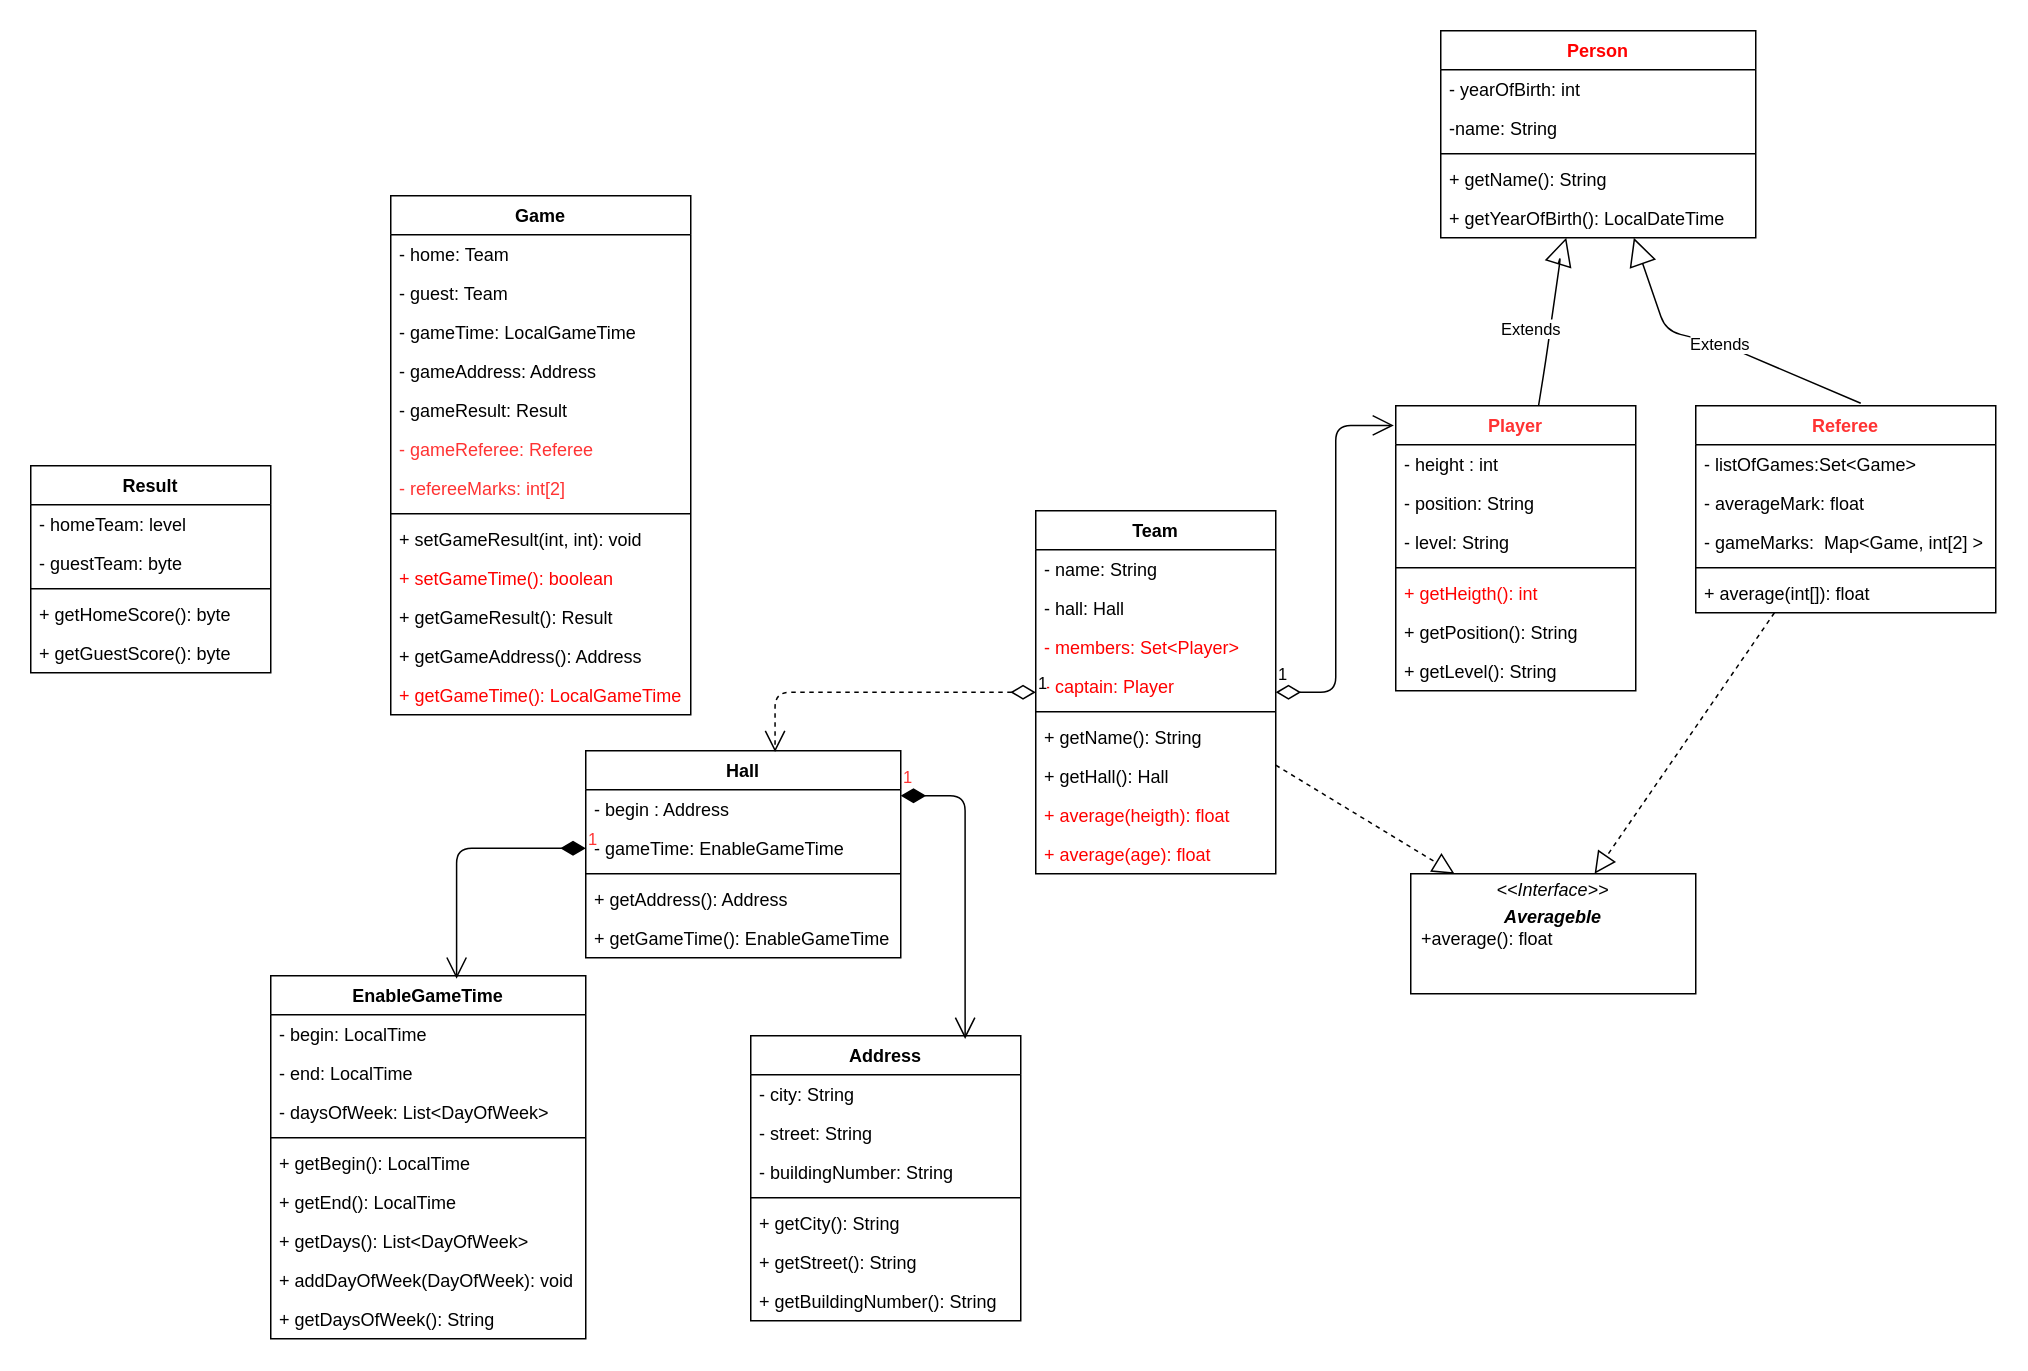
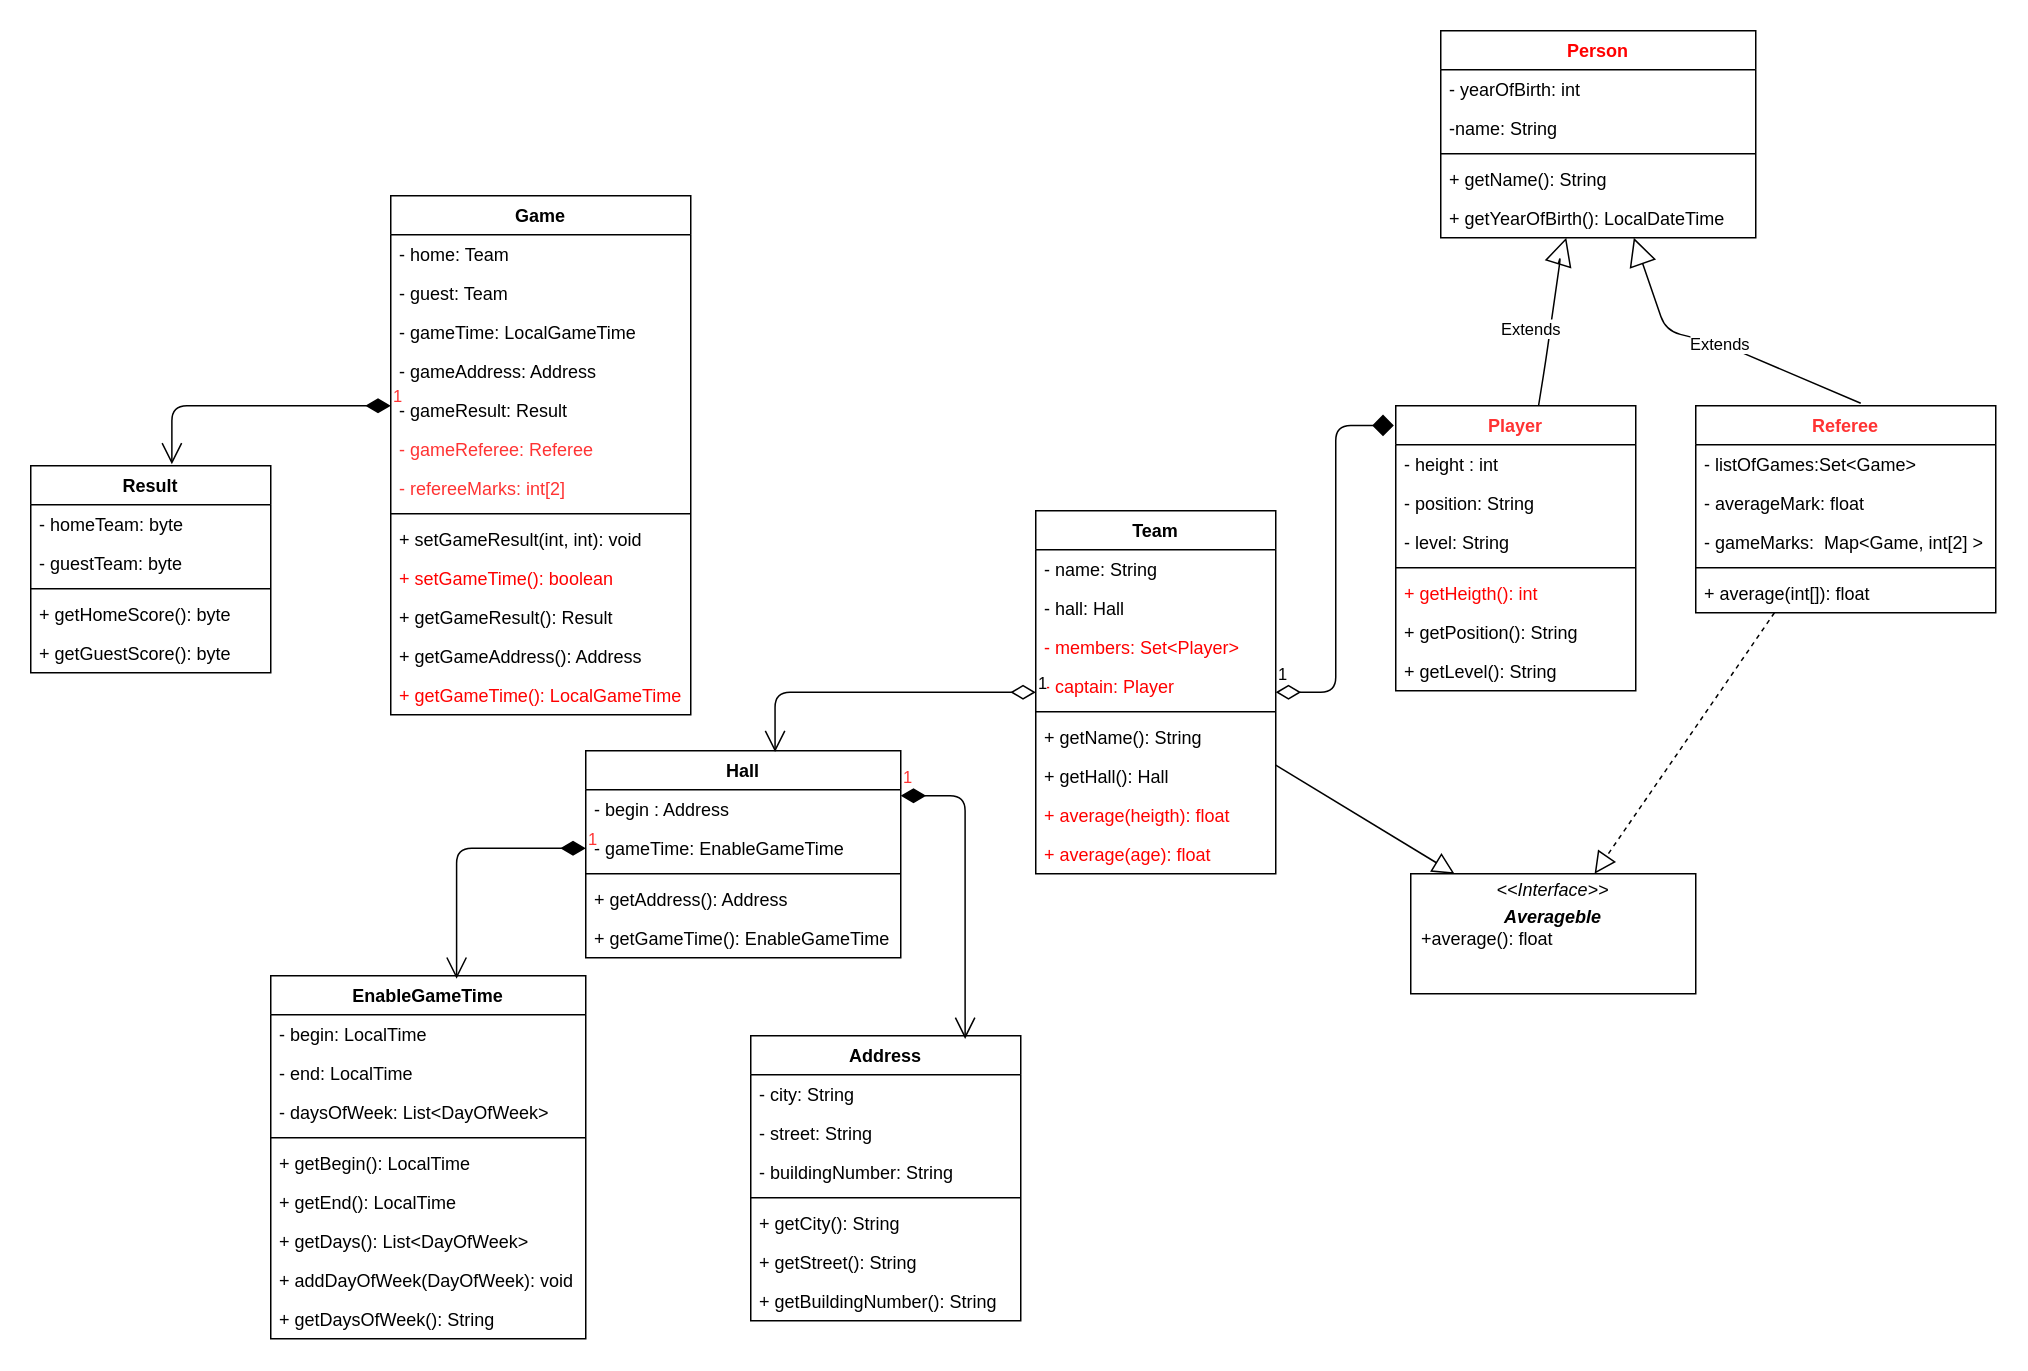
edge "Game" -- "Result": added, label "1"
edge "Player" -- "Team": arrowhead open -> diamond
node "- homeTeam: level": label "- homeTeam: level" -> "- homeTeam: byte"
edge "Team" -- "Hall": style dashed -> solid
edge "Team" -> "<<Interface>> Averageble +average(): float": style dashed -> solid
